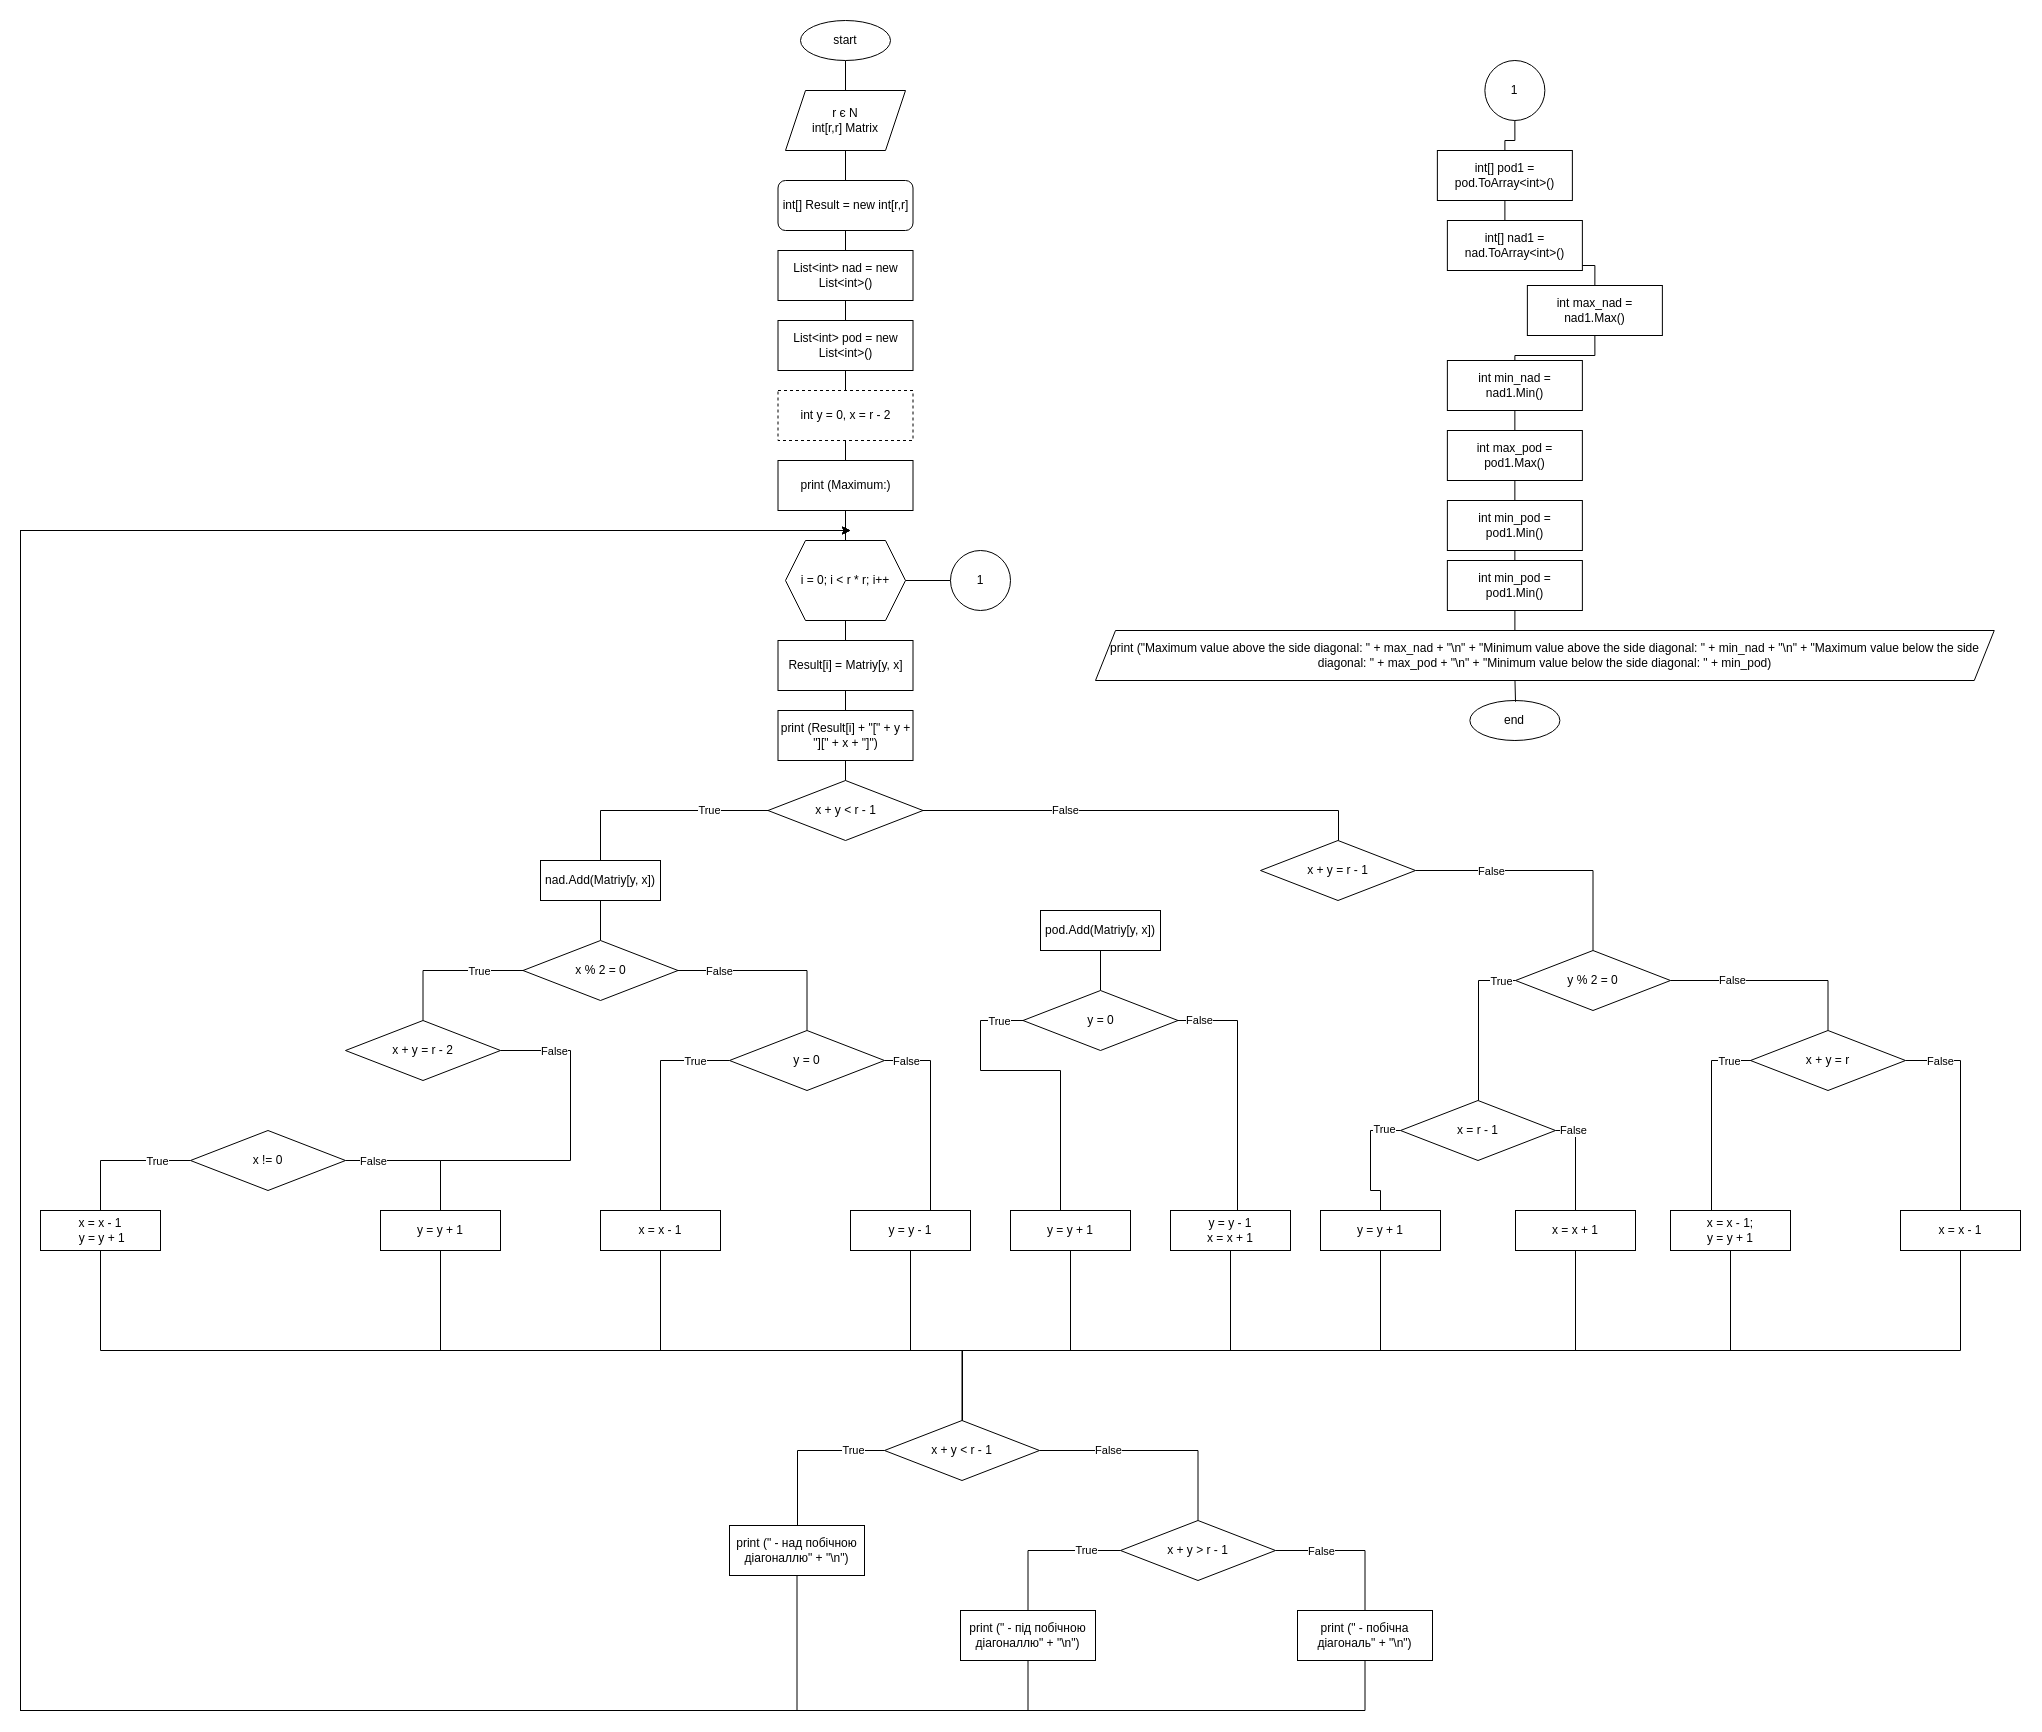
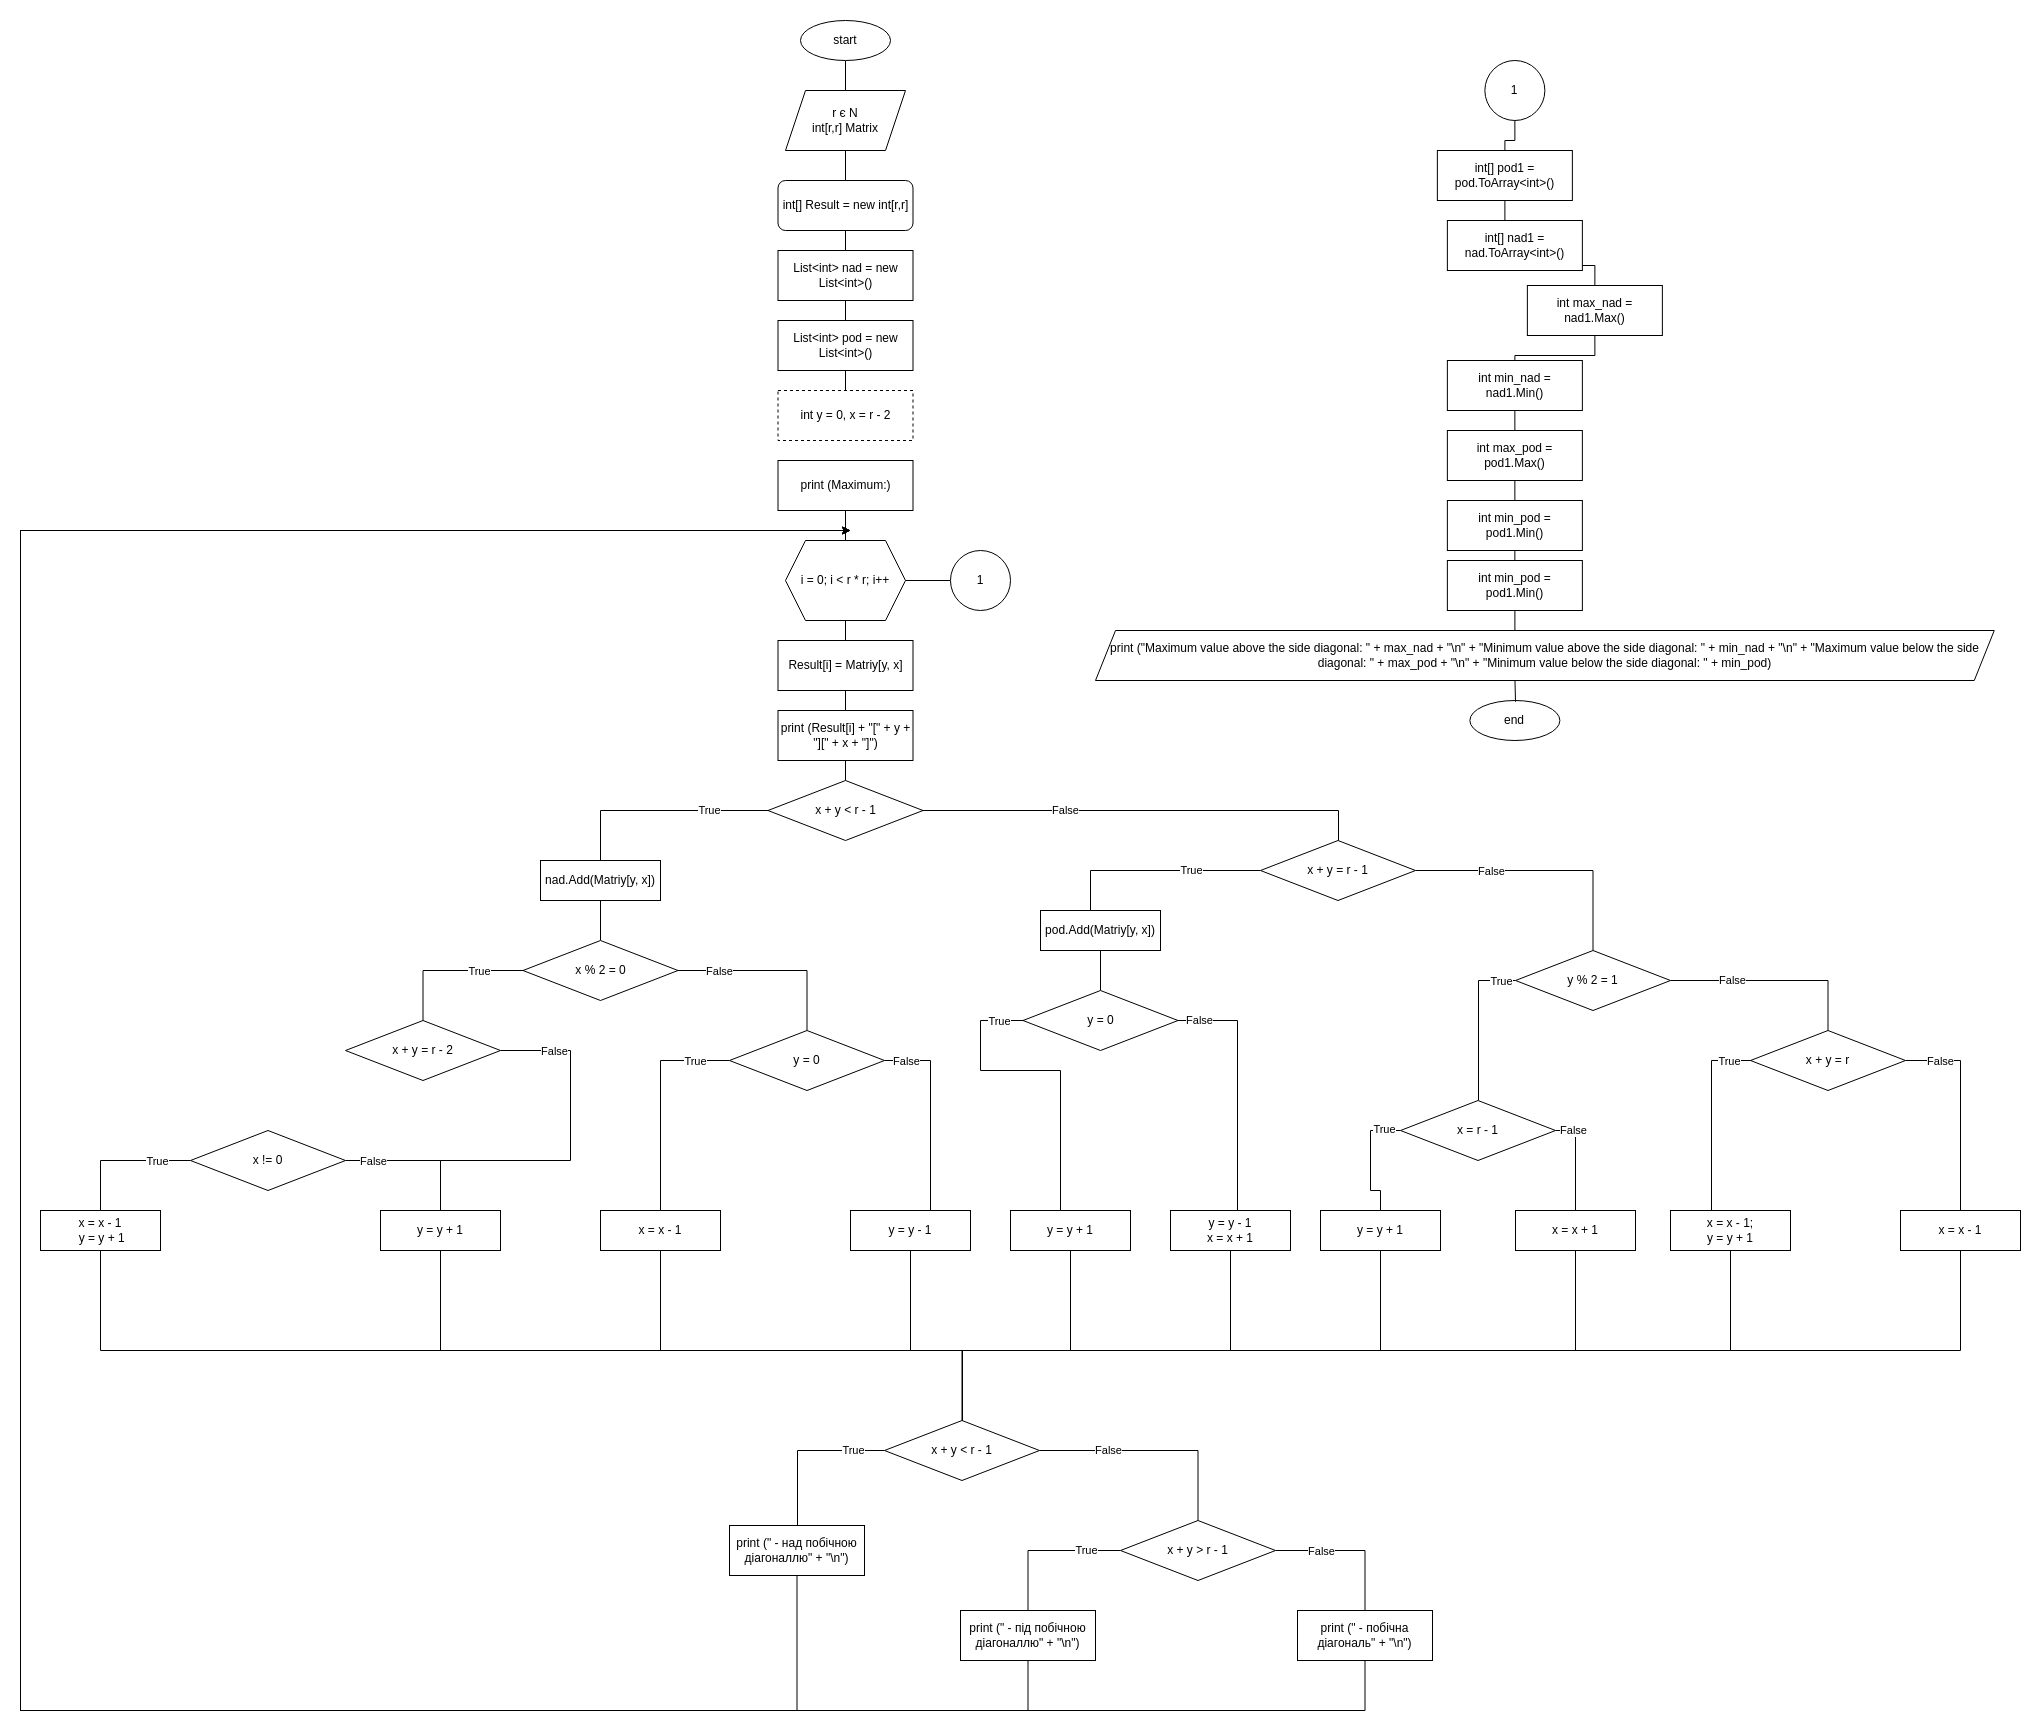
edge "int y = 0, x = r - 2" -- "print (Maximum:)": removed
edge "x + y = r - 1" -- "pod.Add(Matriy[y, x])": added, label "True"
node "y % 2 = 0": label "y % 2 = 0" -> "y % 2 = 1"
